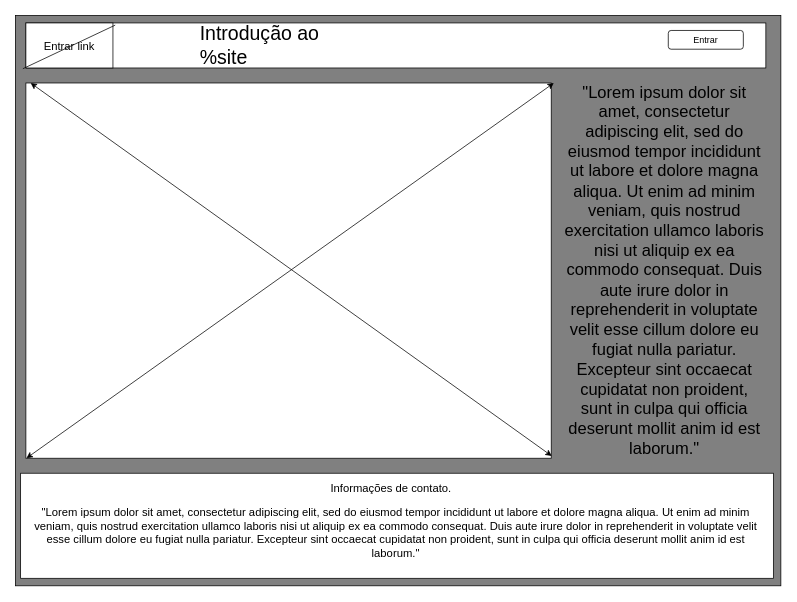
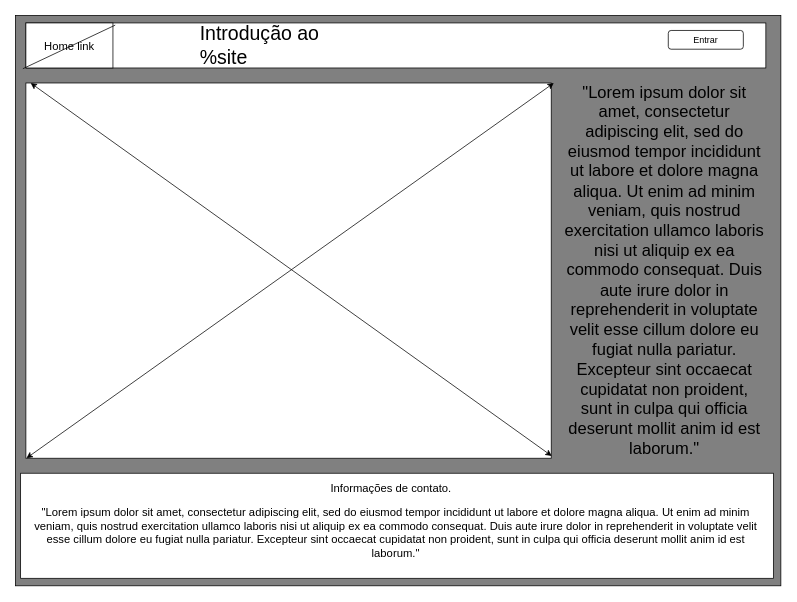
node "Entrar link": label "Entrar link" -> "Home link"
